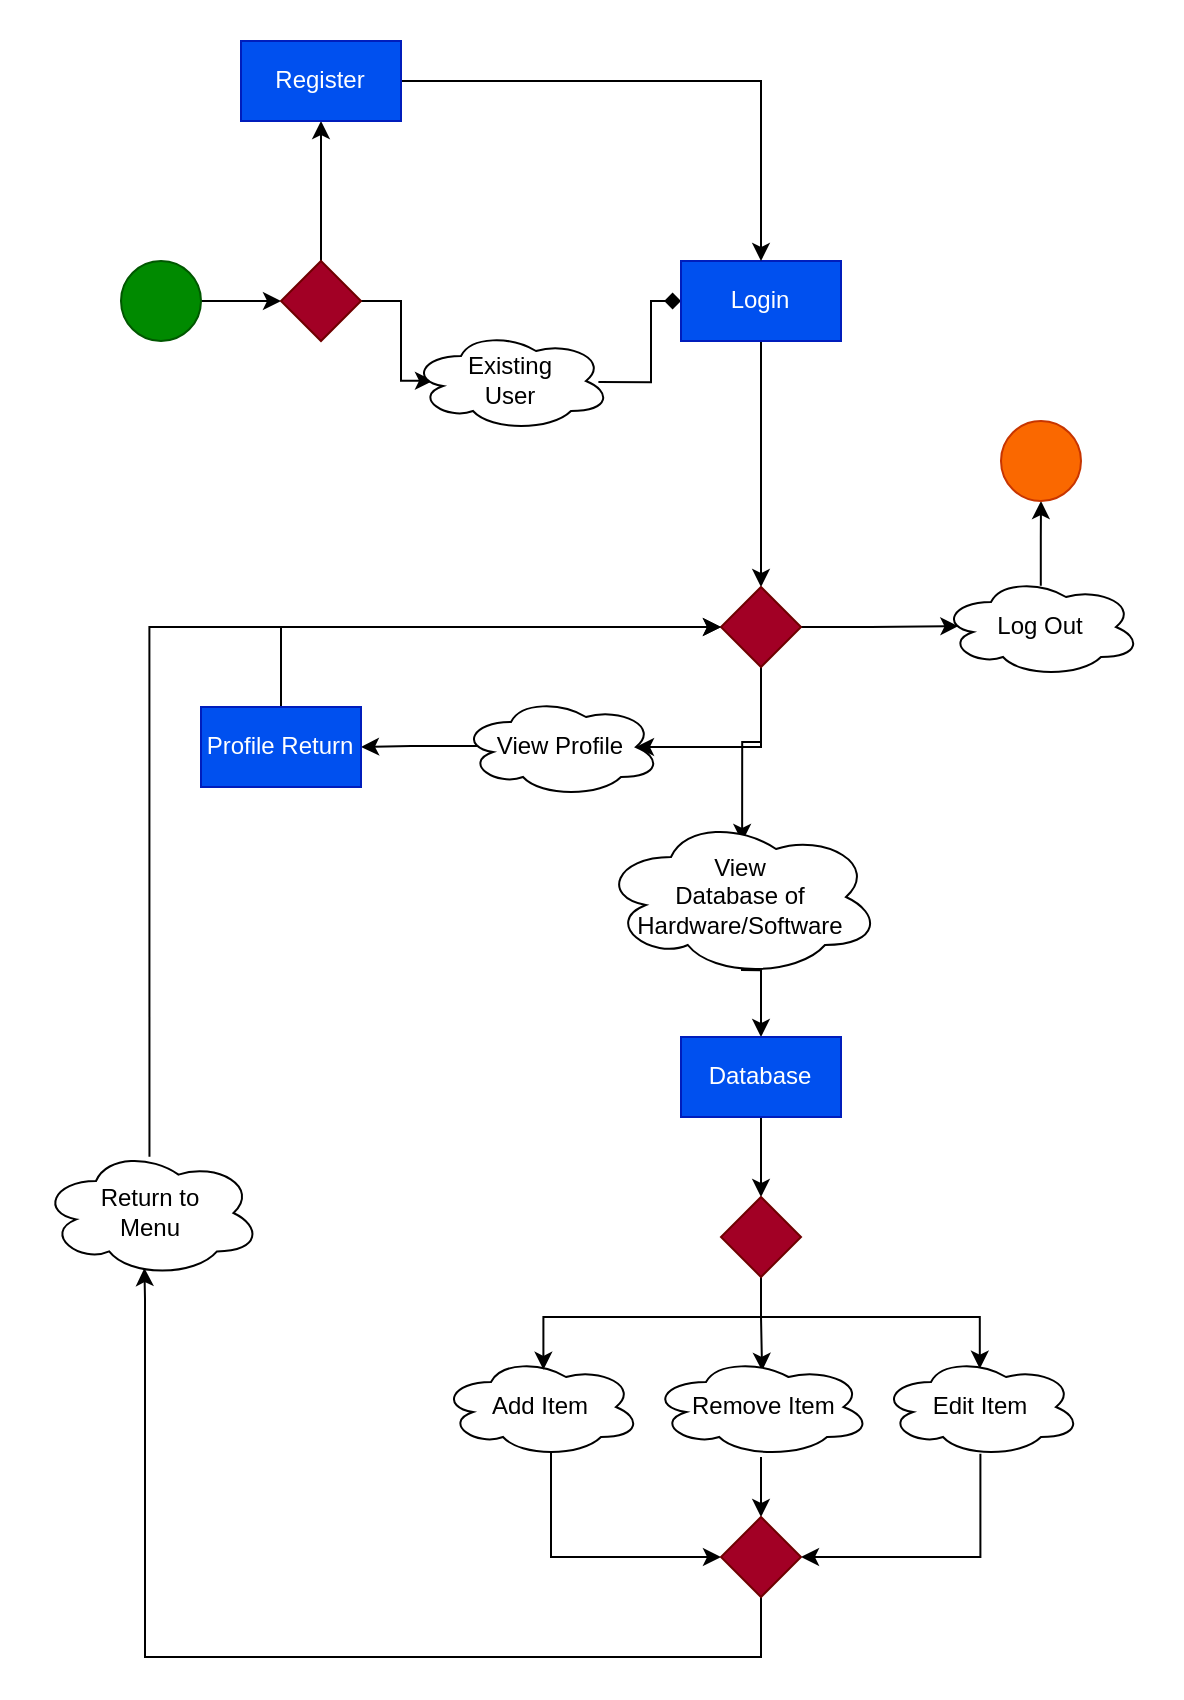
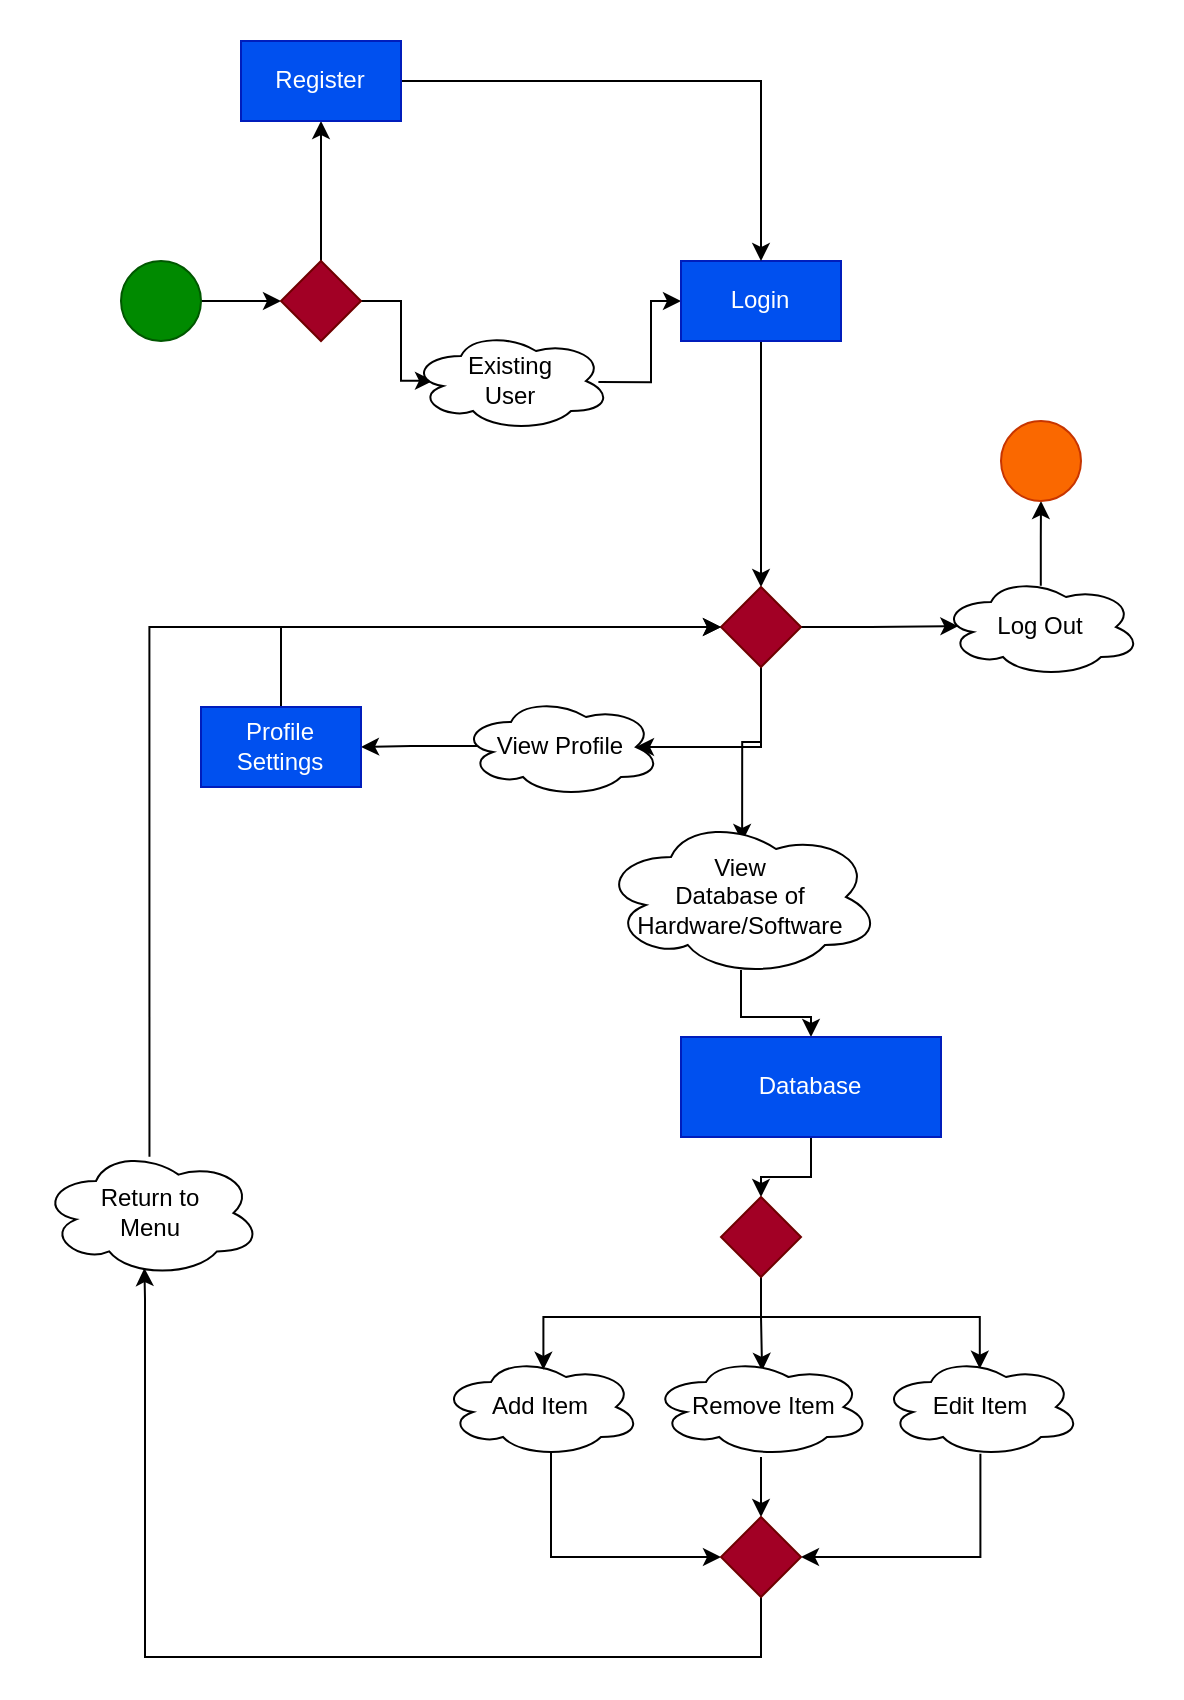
edge "Existing User" -> "Login": arrowhead diamond -> classic
node "Profile Return": label "Profile Return" -> "Profile Settings"
node "Database": size 160x80 -> 260x100
